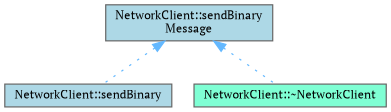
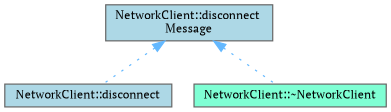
node "NetworkClient::sendBinary Message": label "NetworkClient::sendBinary Message" -> "NetworkClient::disconnect Message"
node "NetworkClient::sendBinary": label "NetworkClient::sendBinary" -> "NetworkClient::disconnect"
